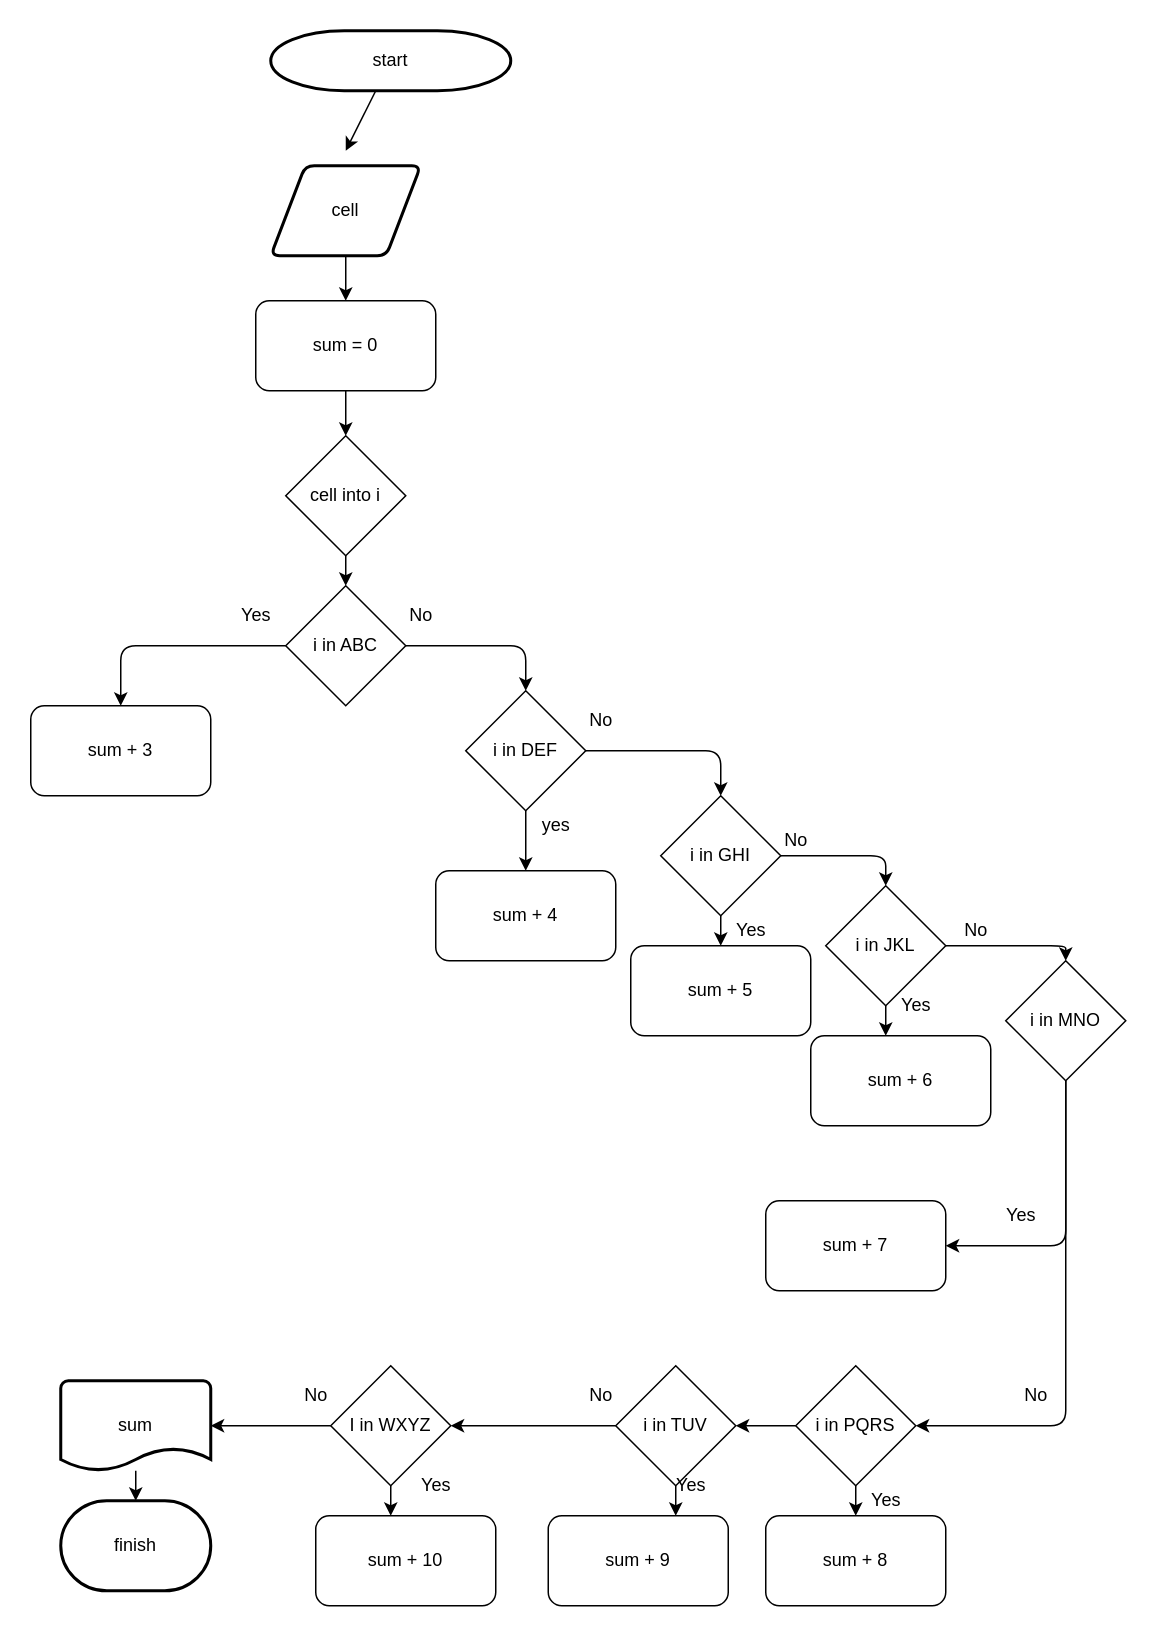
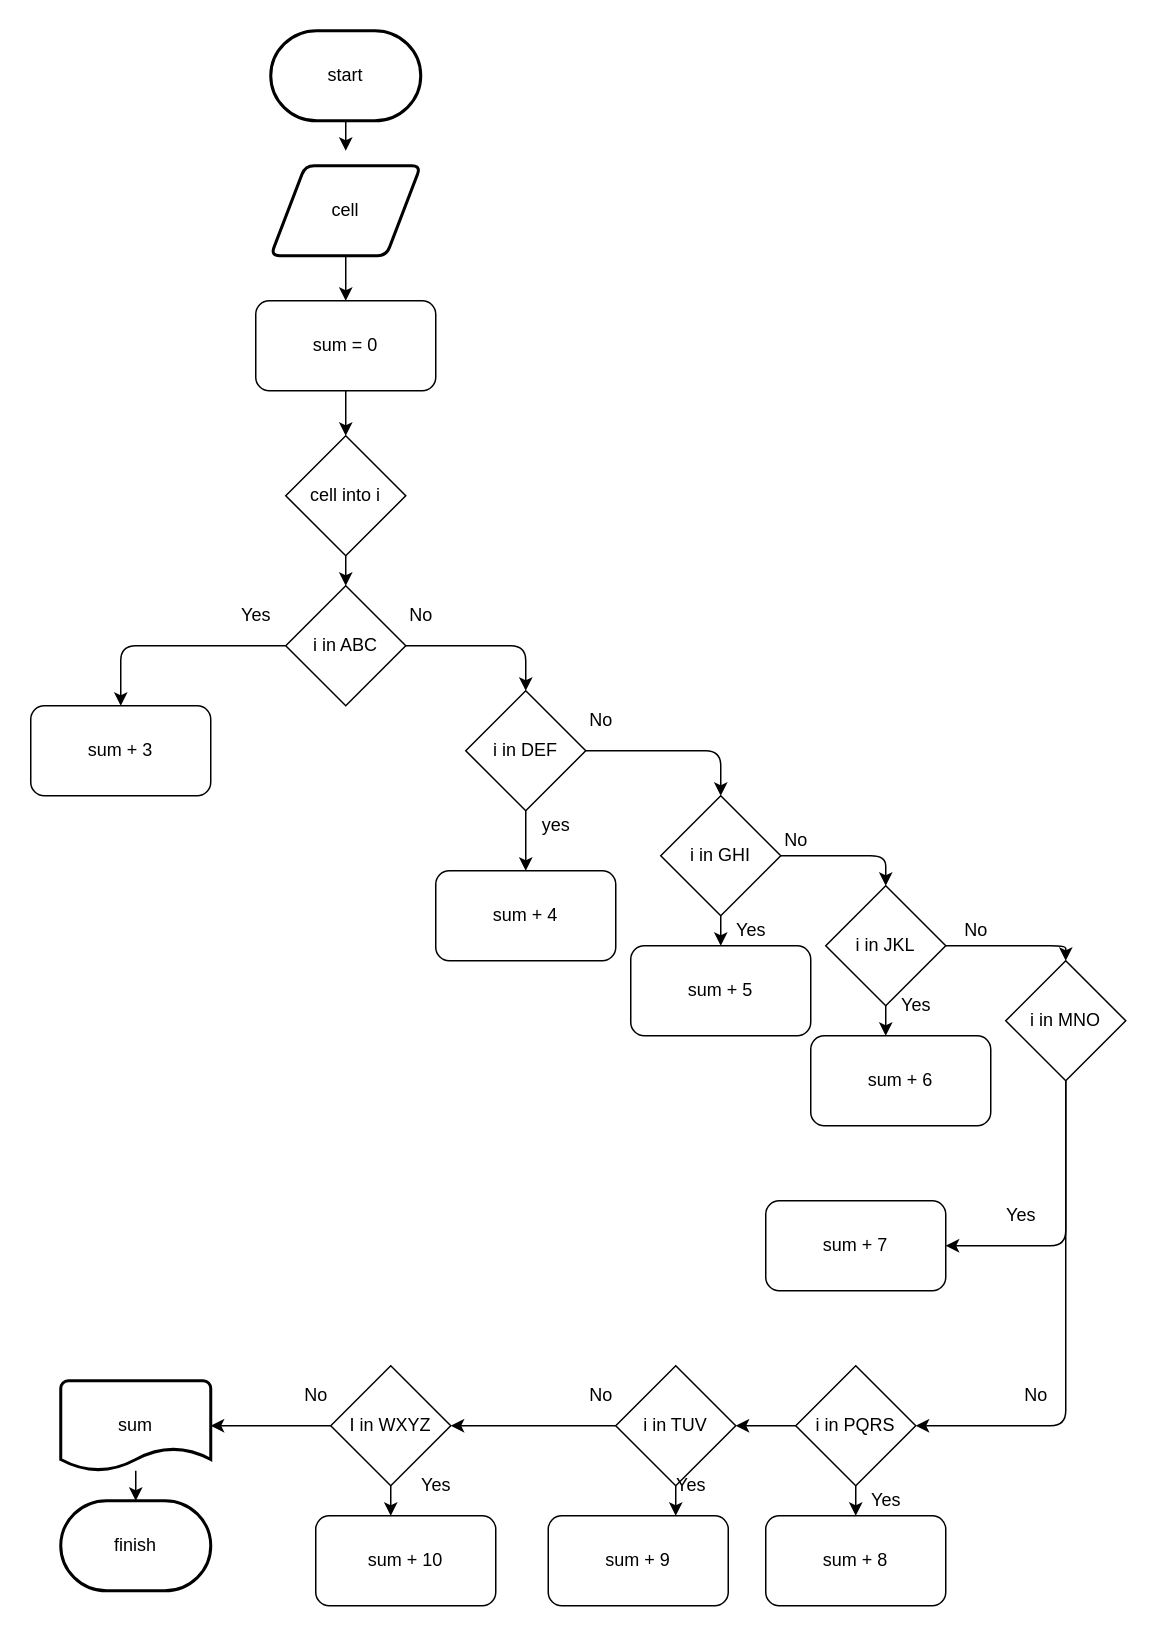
node "start": size 240x60 -> 150x90
